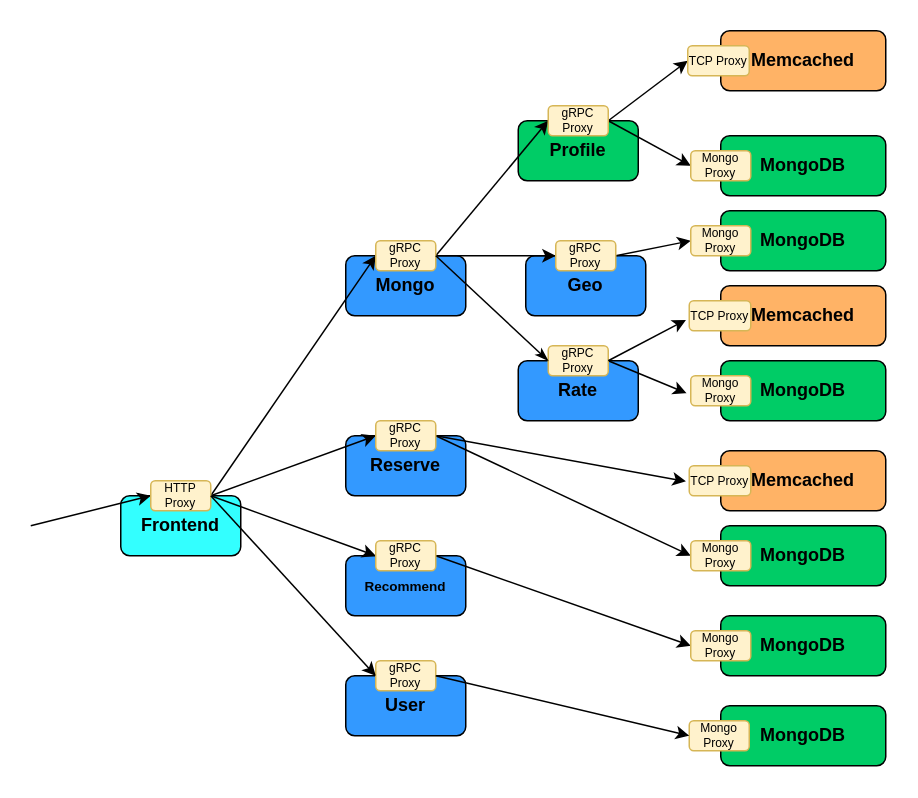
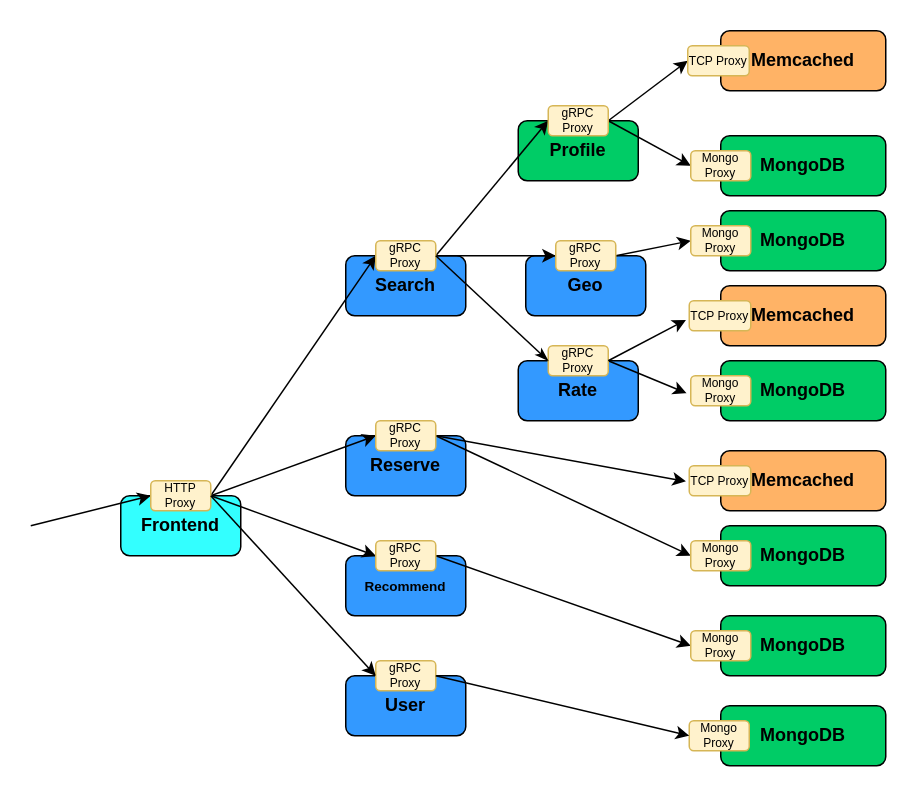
node "Mongo": label "Mongo" -> "Search"
